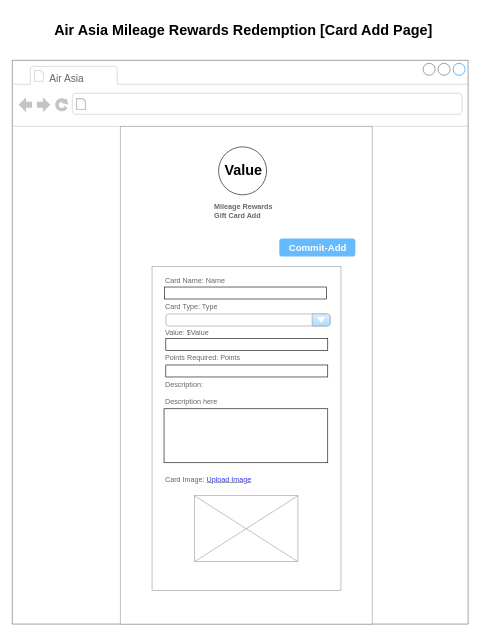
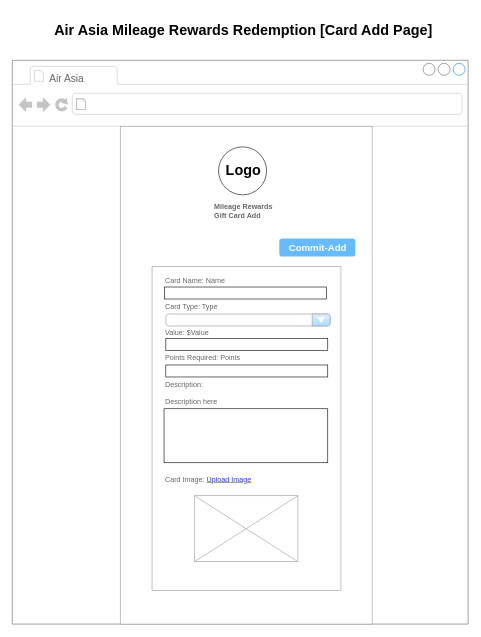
node "Value": label "Value" -> "Logo"
